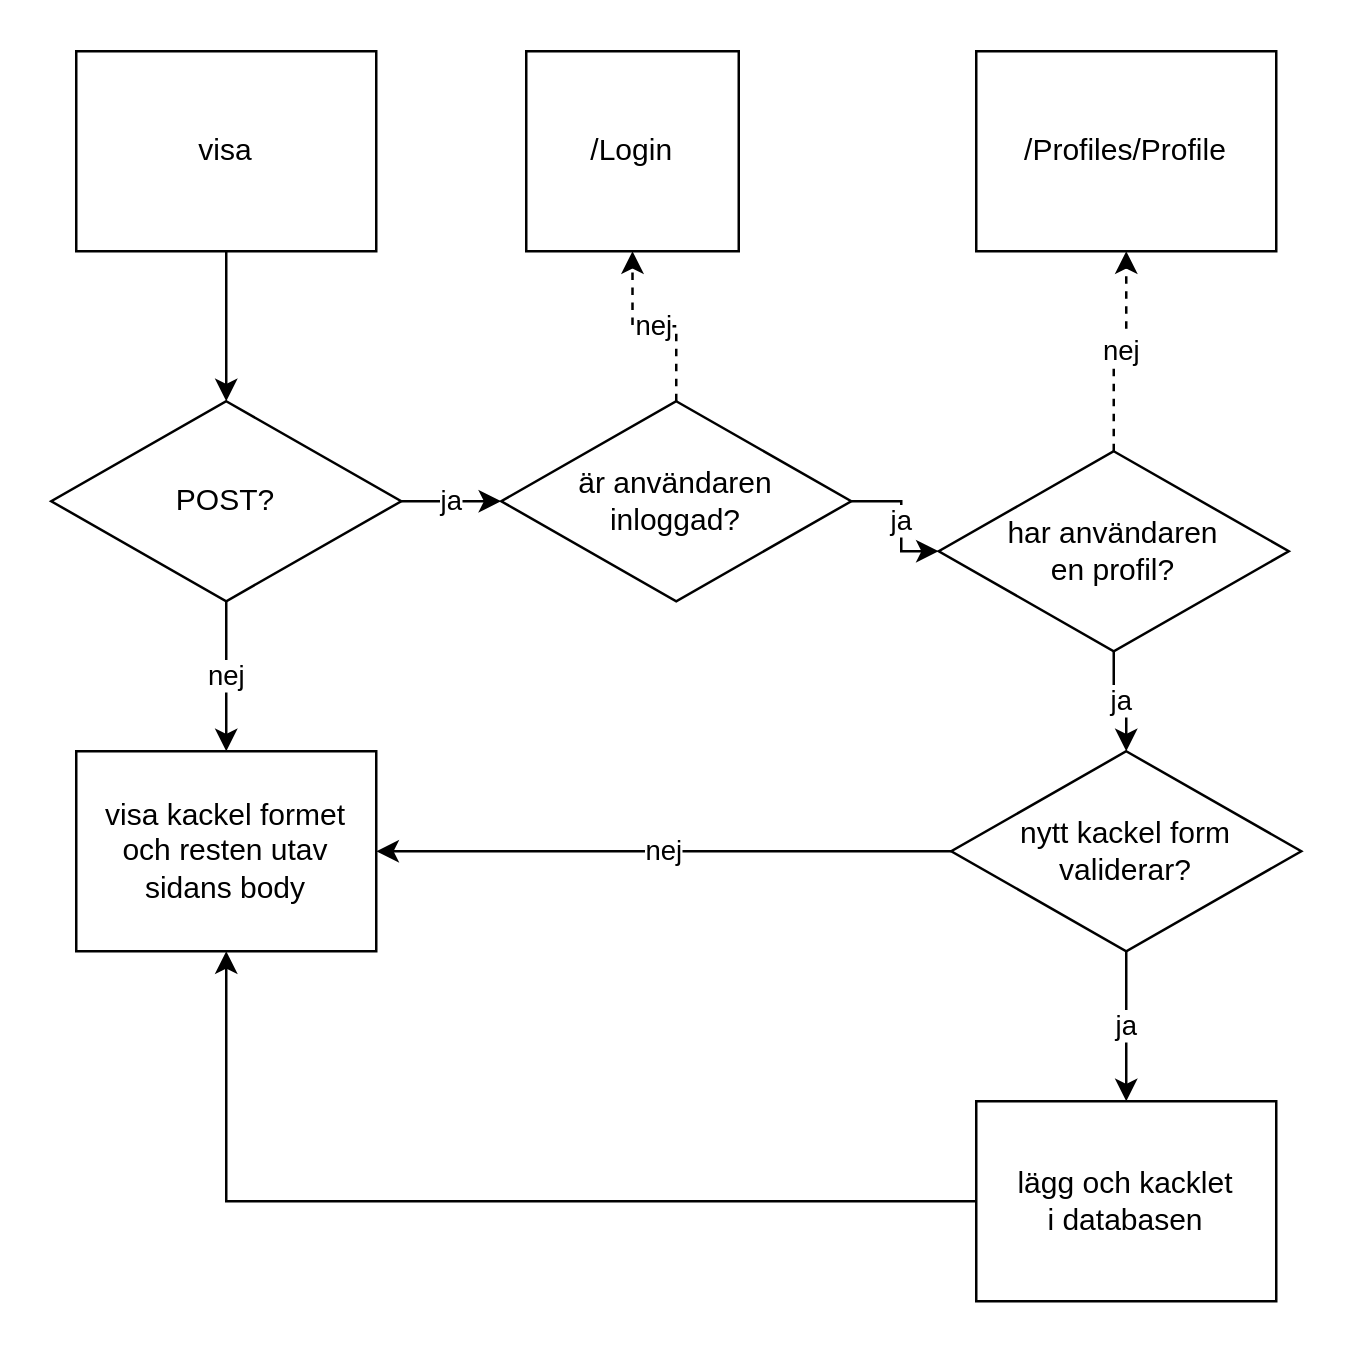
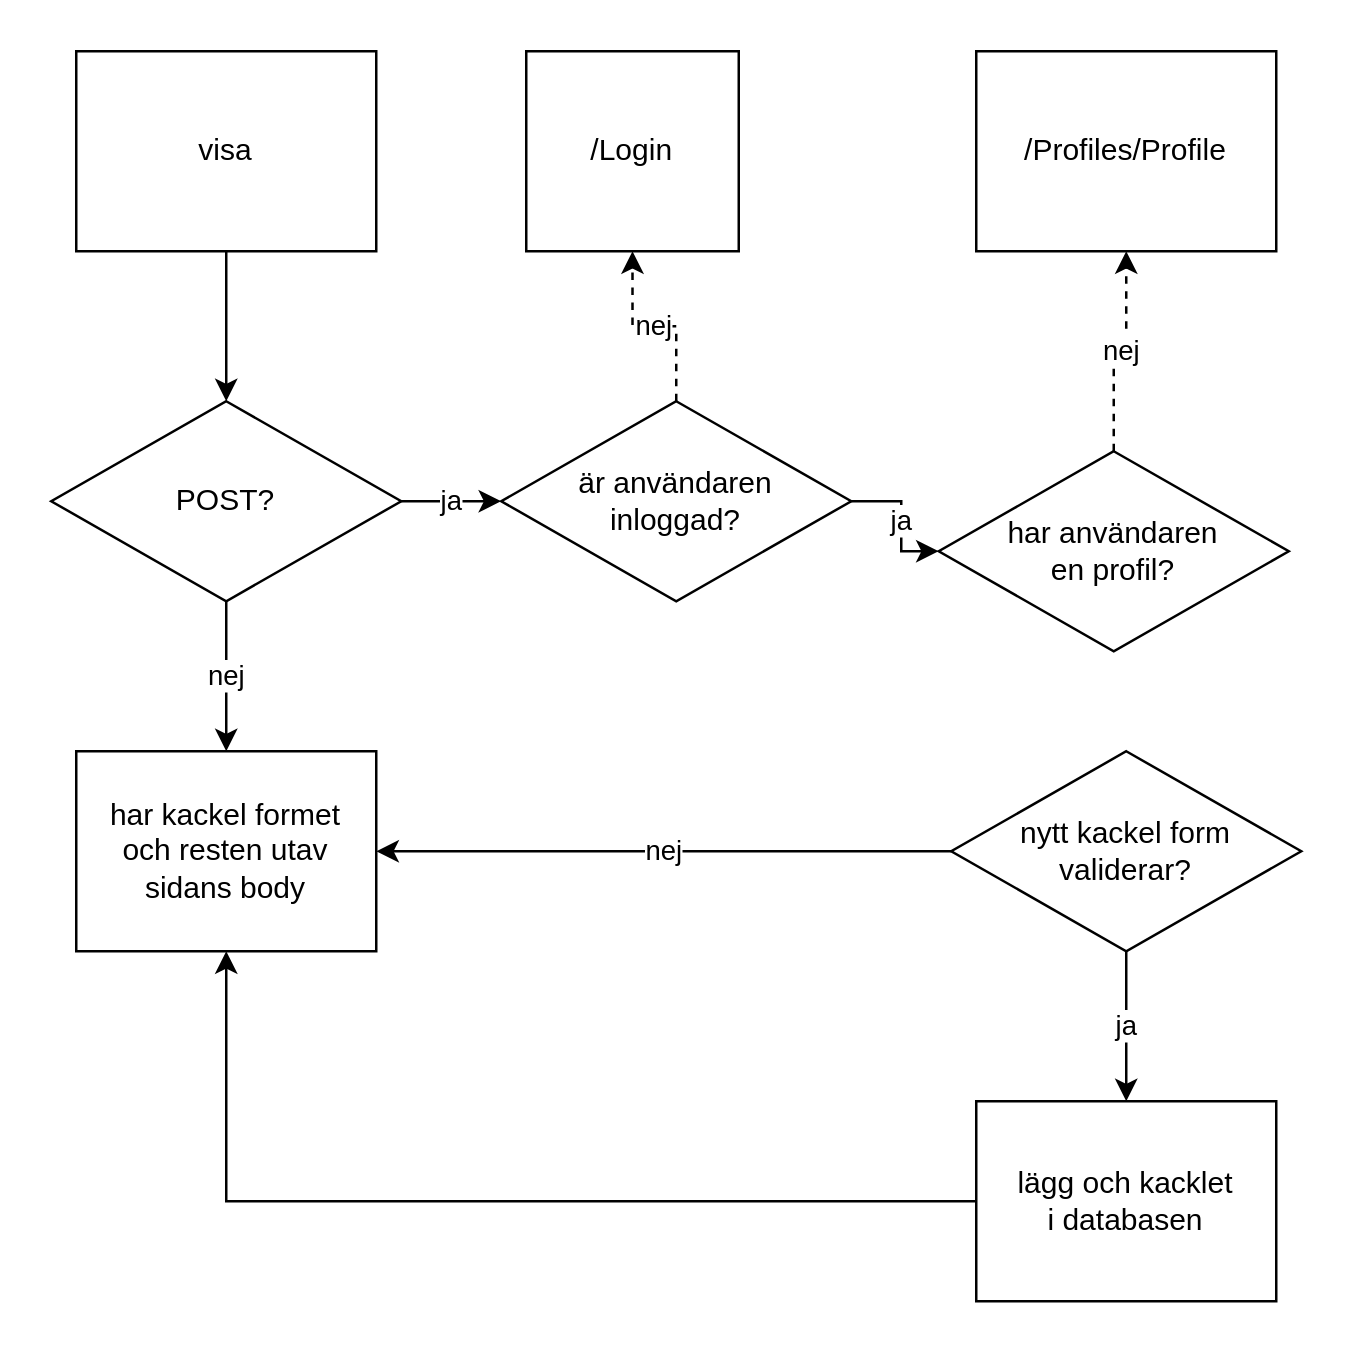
edge "har användaren en profil?" -> "nytt kackel form validerar?": removed, label "ja"
node "visa kackel formet och resten utav sidans body": label "visa kackel formet och resten utav sidans body" -> "har kackel formet och resten utav sidans body"
